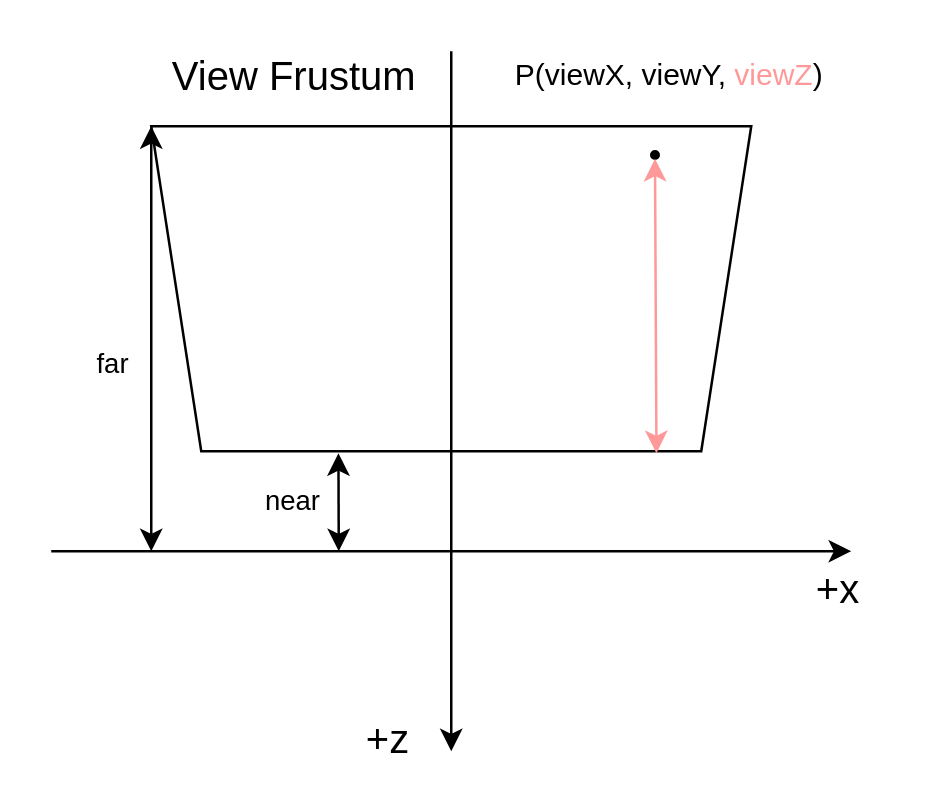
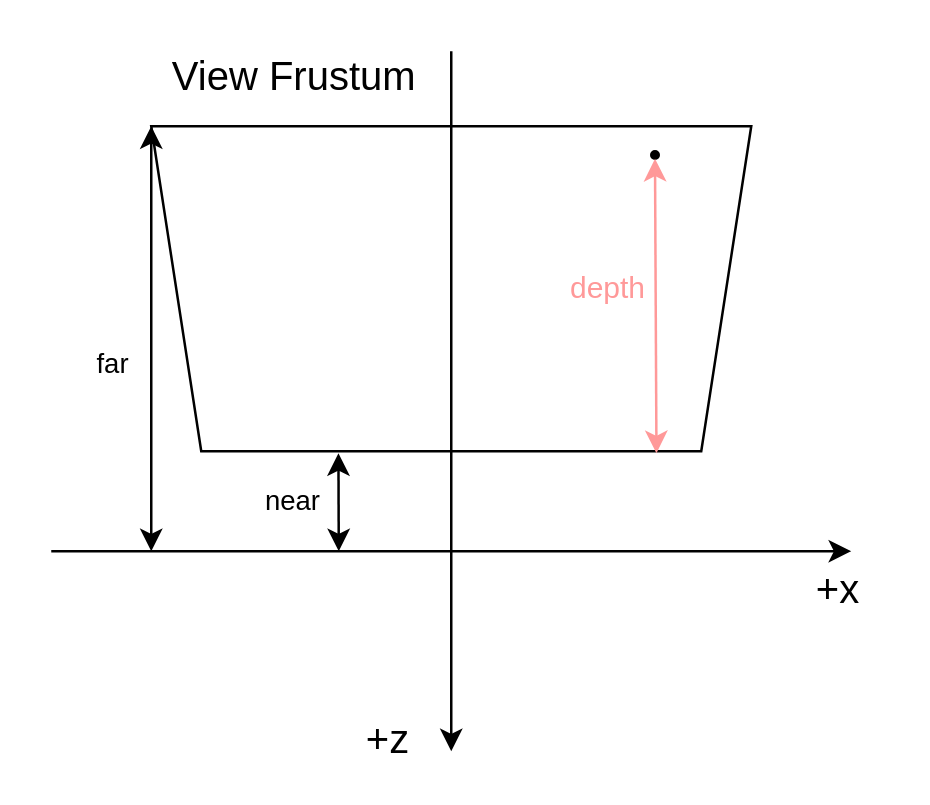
node "P(viewX, viewY, viewZ)": removed
node "depth": added
